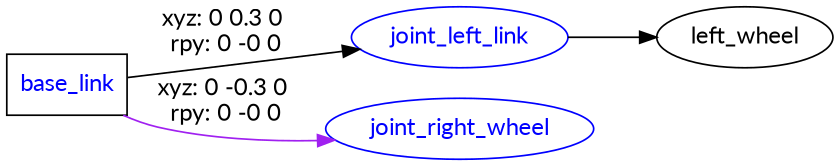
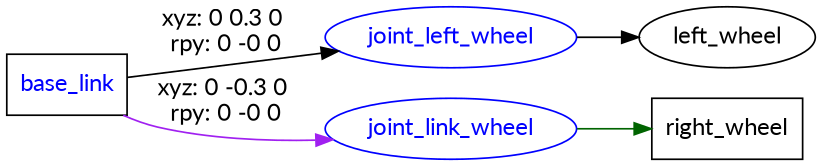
node "joint_left_link": label "joint_left_link" -> "joint_left_wheel"
node "joint_right_wheel": label "joint_right_wheel" -> "joint_link_wheel"
node "right_wheel": added
